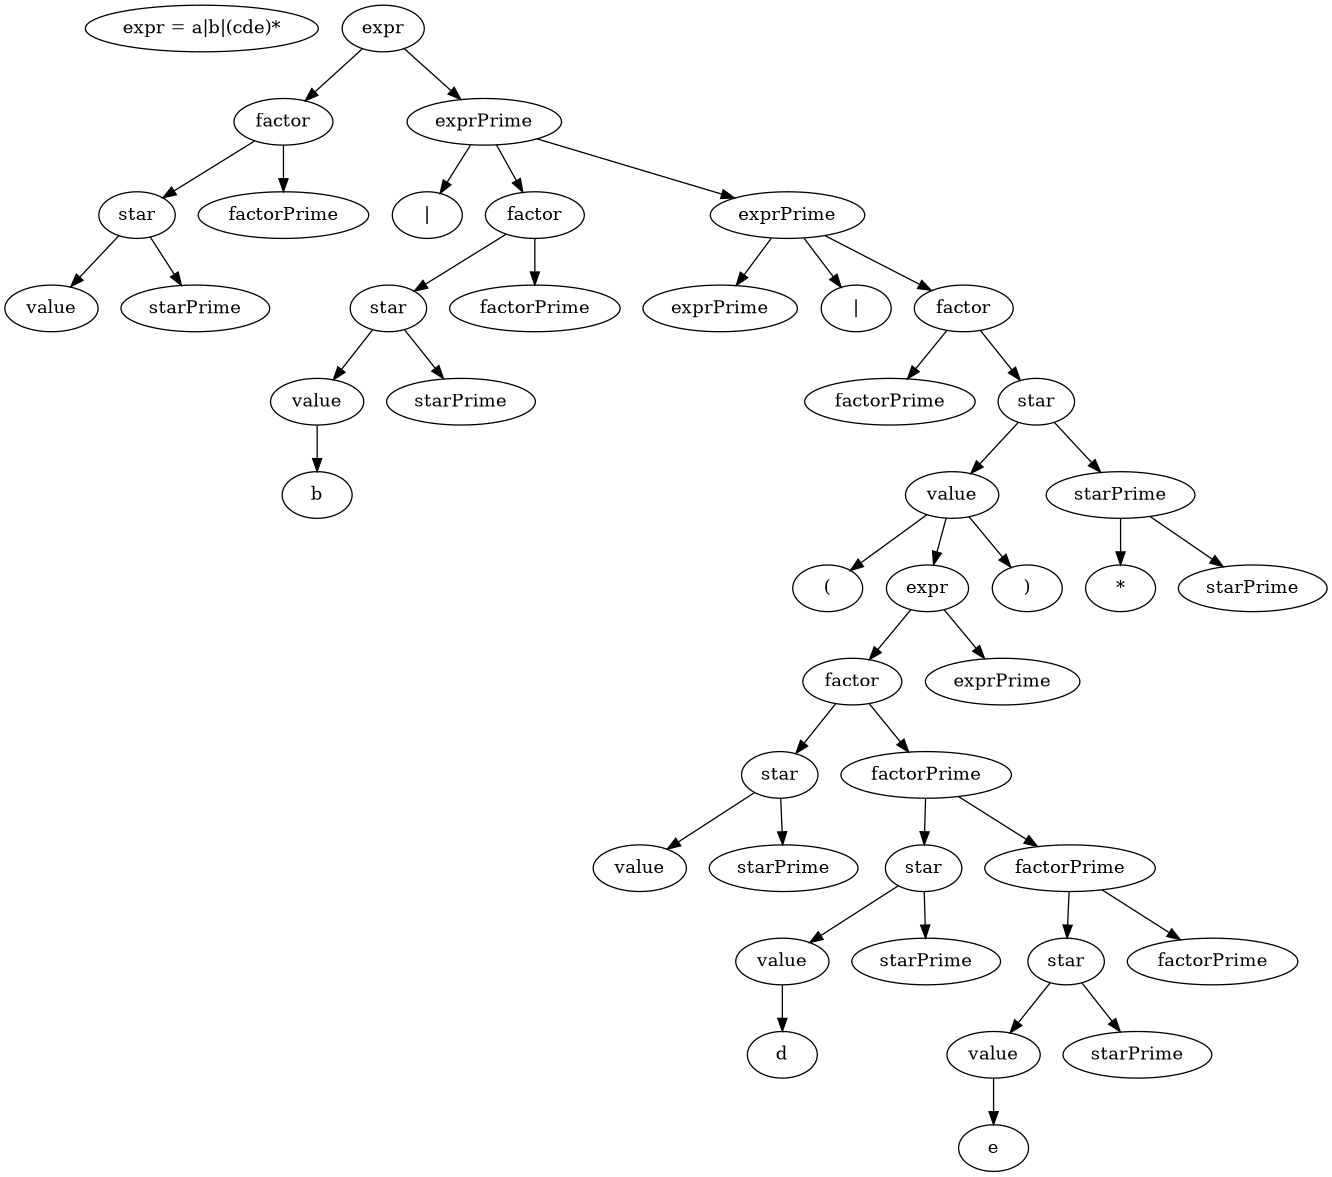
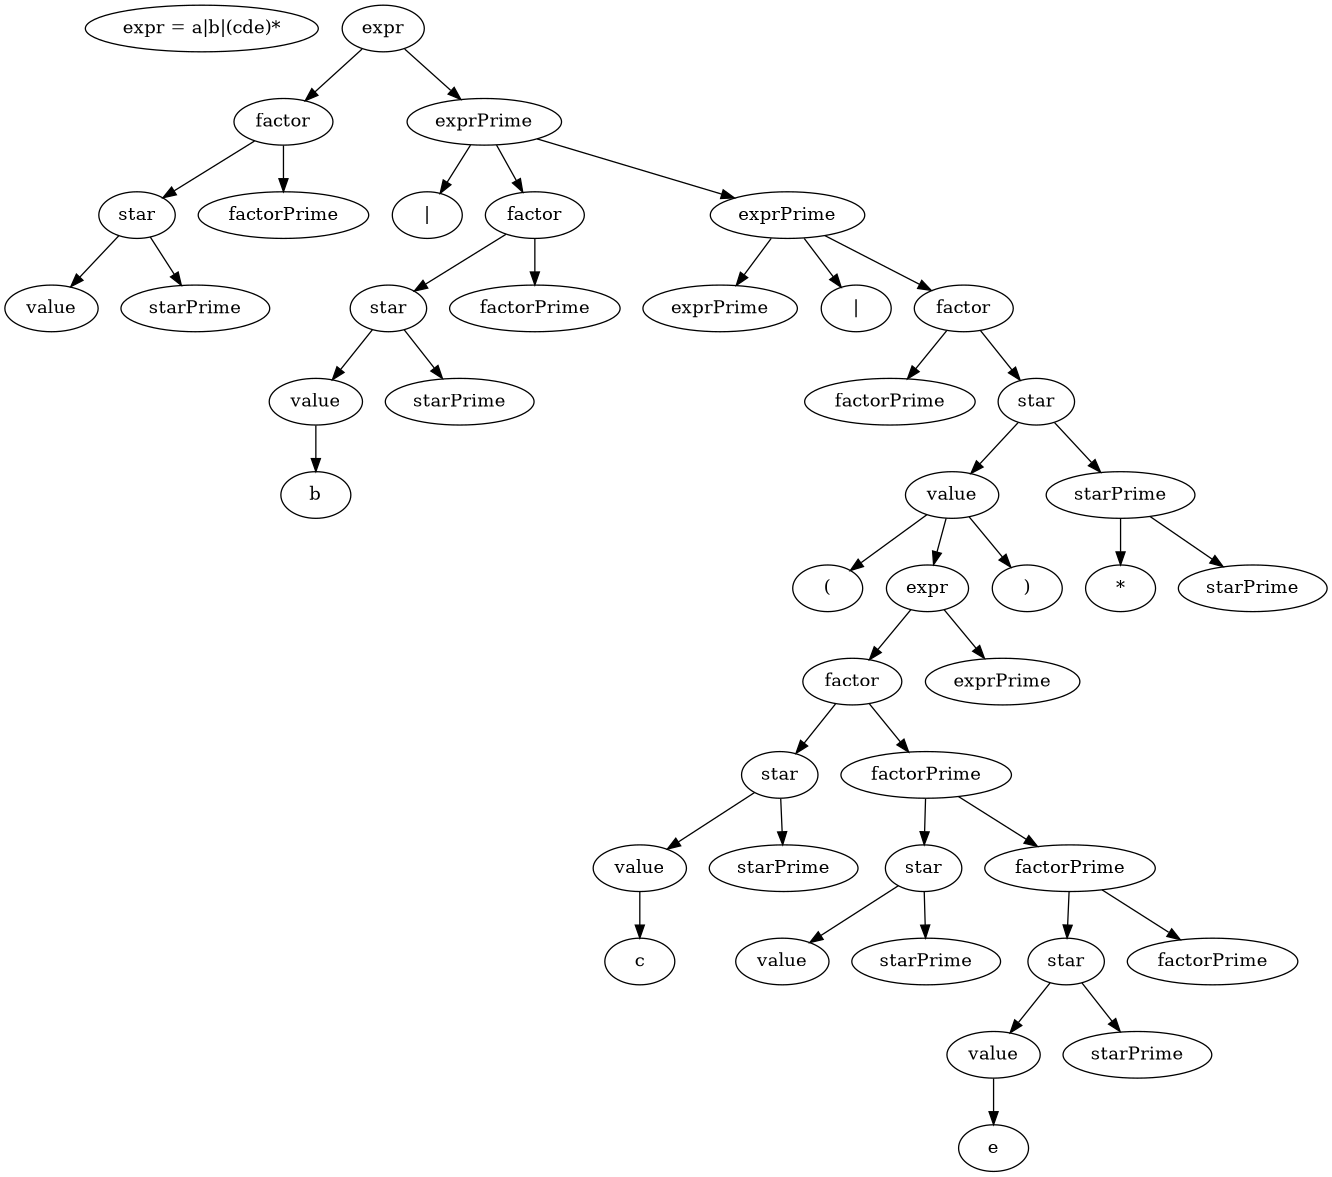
node "c": added
node "d": removed
